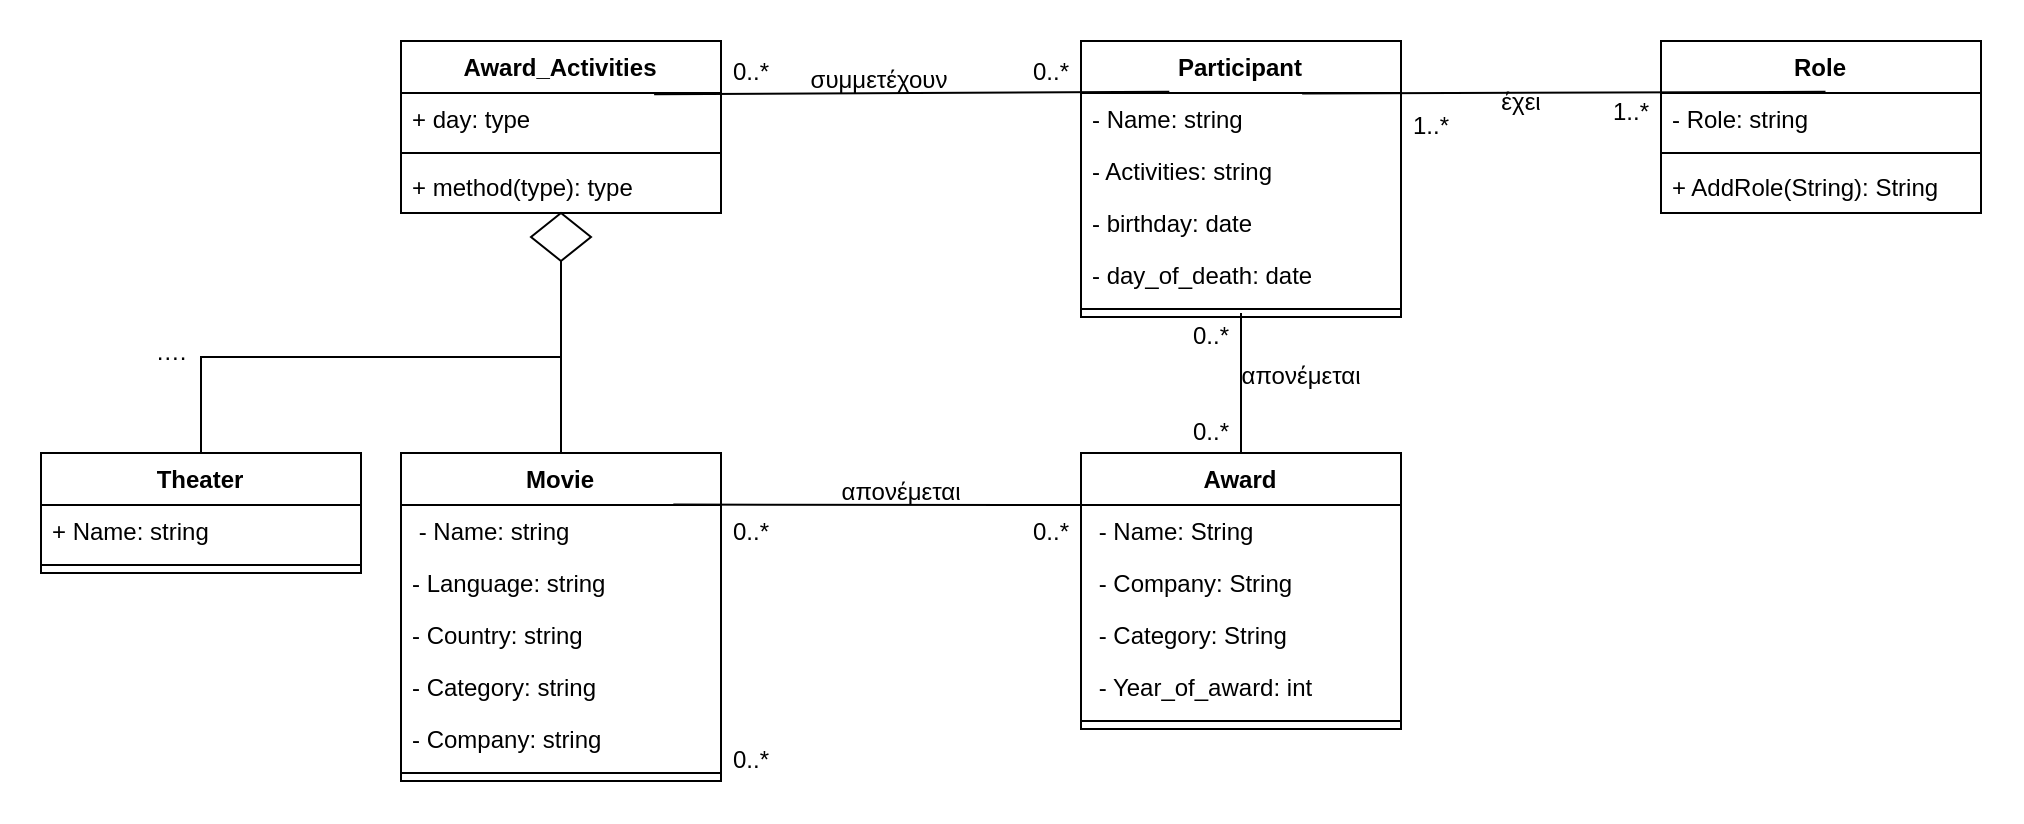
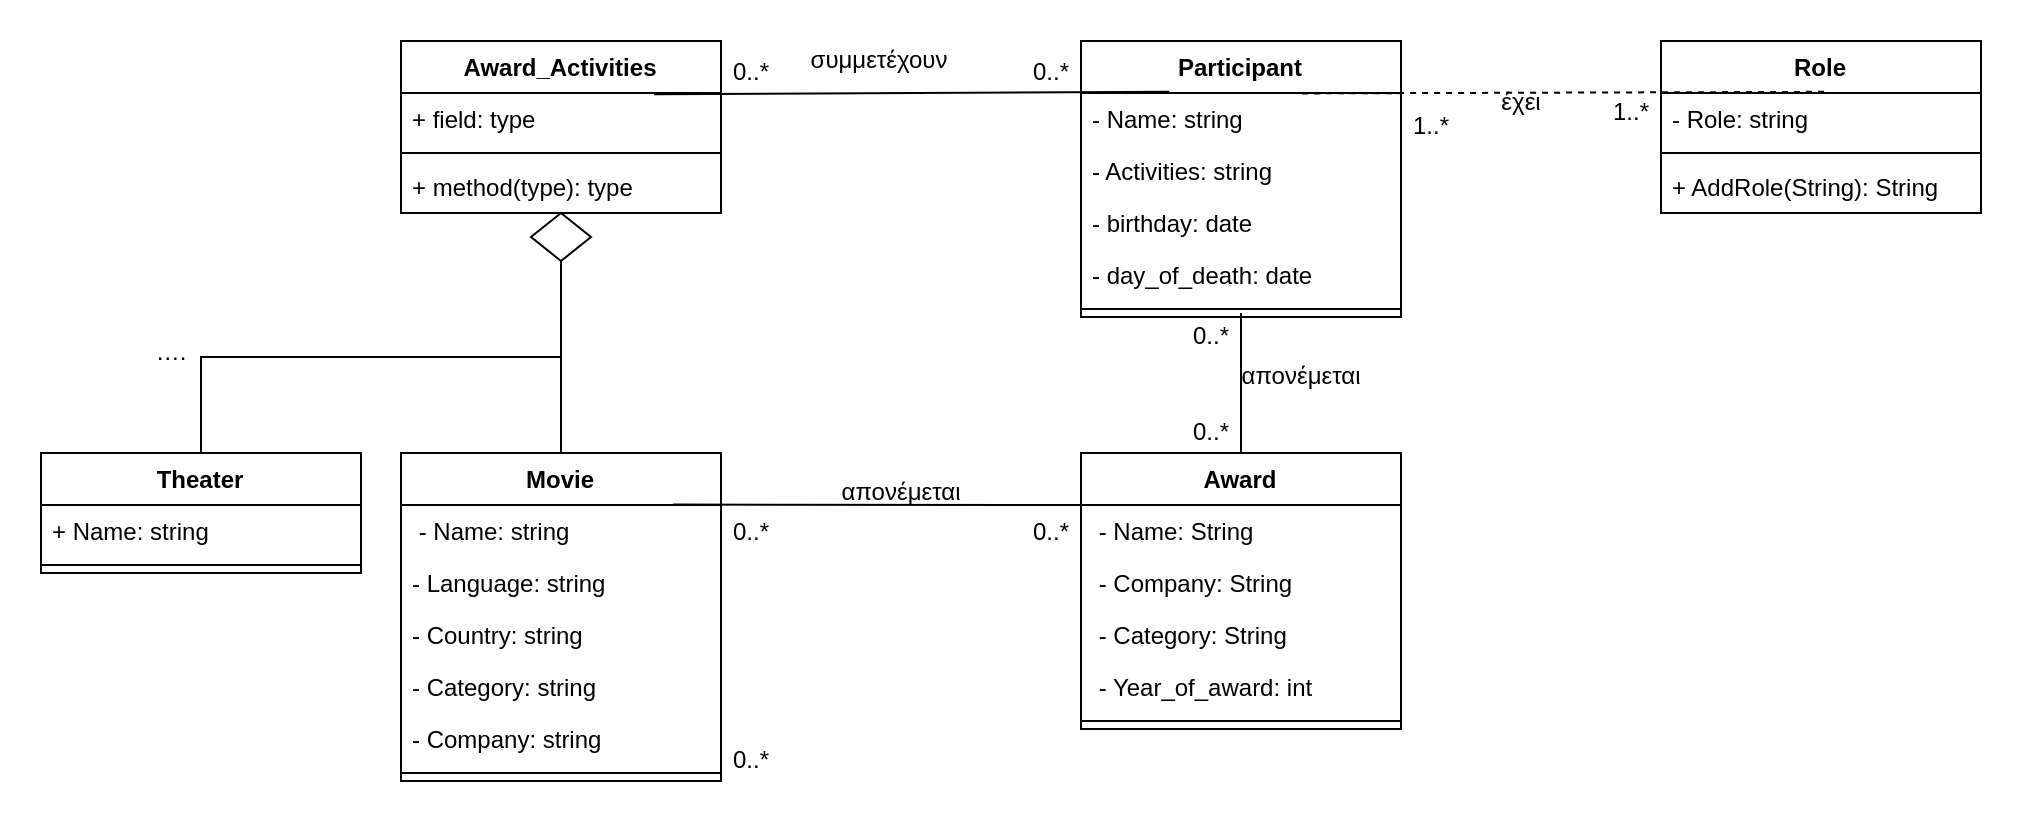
node "συμμετέχουν": moved (879, 81) -> (879, 61)
edge "- Role: string" -- "Participant": style solid -> dashed
node "+ day: type": label "+ day: type" -> "+ field: type"
